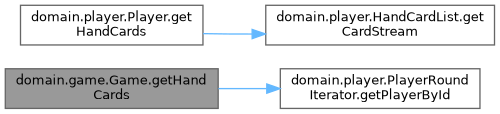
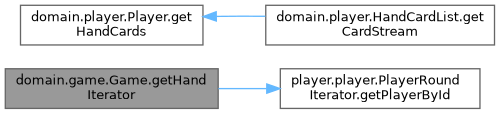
edge "domain.player.Player.get HandCards" -> "domain.player.HandCardList.get CardStream": reversed
node "domain.game.Game.getHand Cards": label "domain.game.Game.getHand Cards" -> "domain.game.Game.getHand Iterator"
node "domain.player.PlayerRound Iterator.getPlayerById": label "domain.player.PlayerRound Iterator.getPlayerById" -> "player.player.PlayerRound Iterator.getPlayerById"
